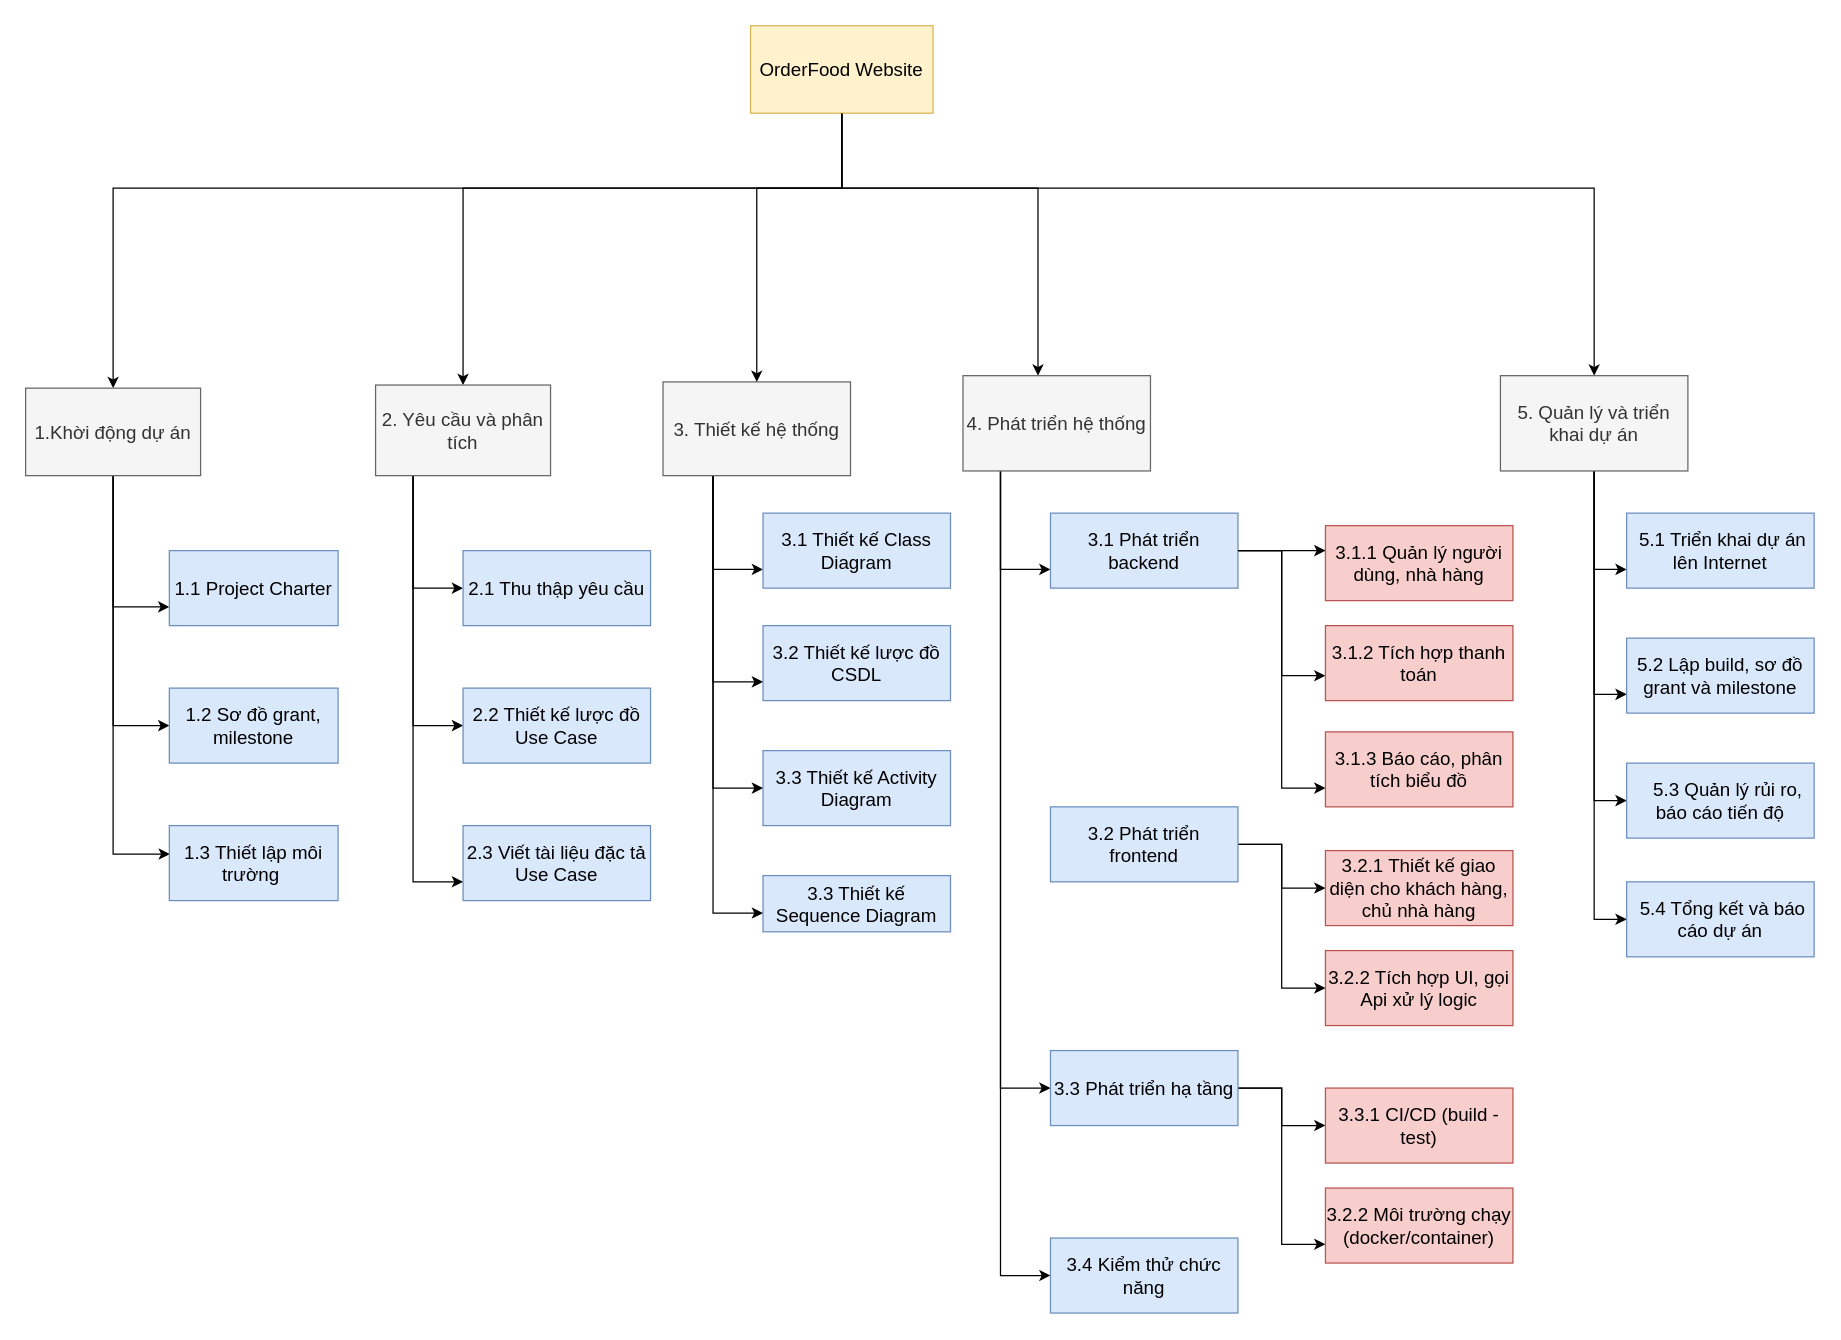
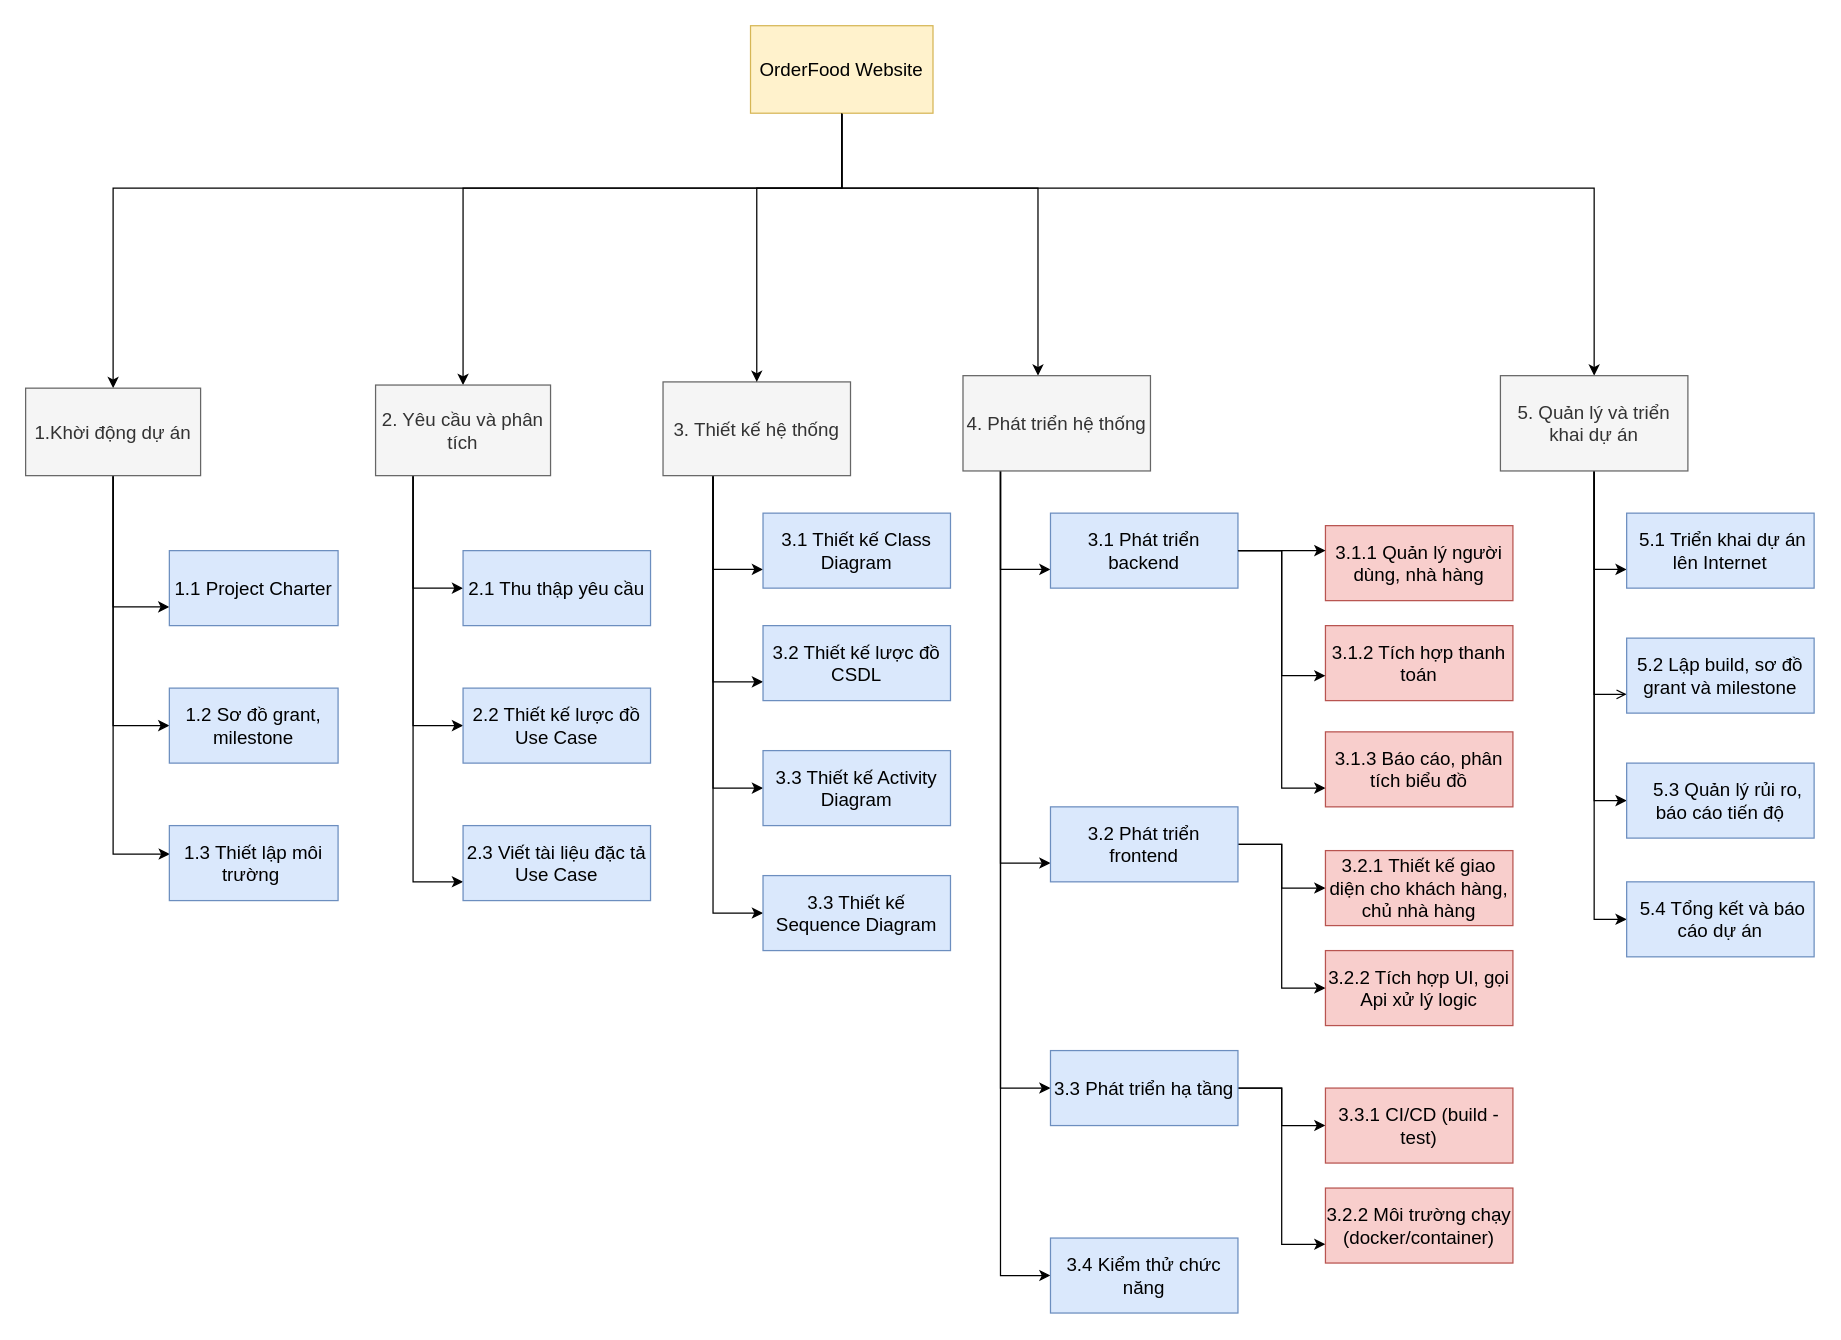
edge "5. Quản lý và triển khai dự án" -> "5.2 Lập build, sơ đồ grant và milestone": arrowhead classic -> open
edge "4. Phát triển hệ thống" -> "3.2 Phát triển frontend": added
node "3.3 Thiết kế Sequence Diagram": size 188x56 -> 188x75
